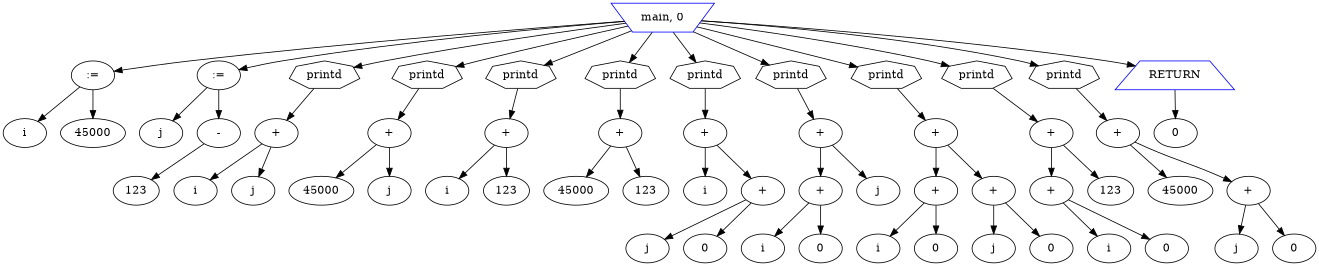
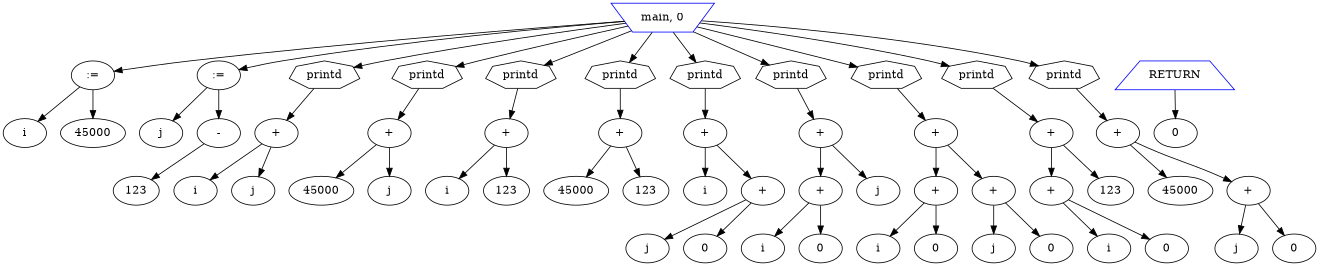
edge "main, 0" -> "RETURN": removed
